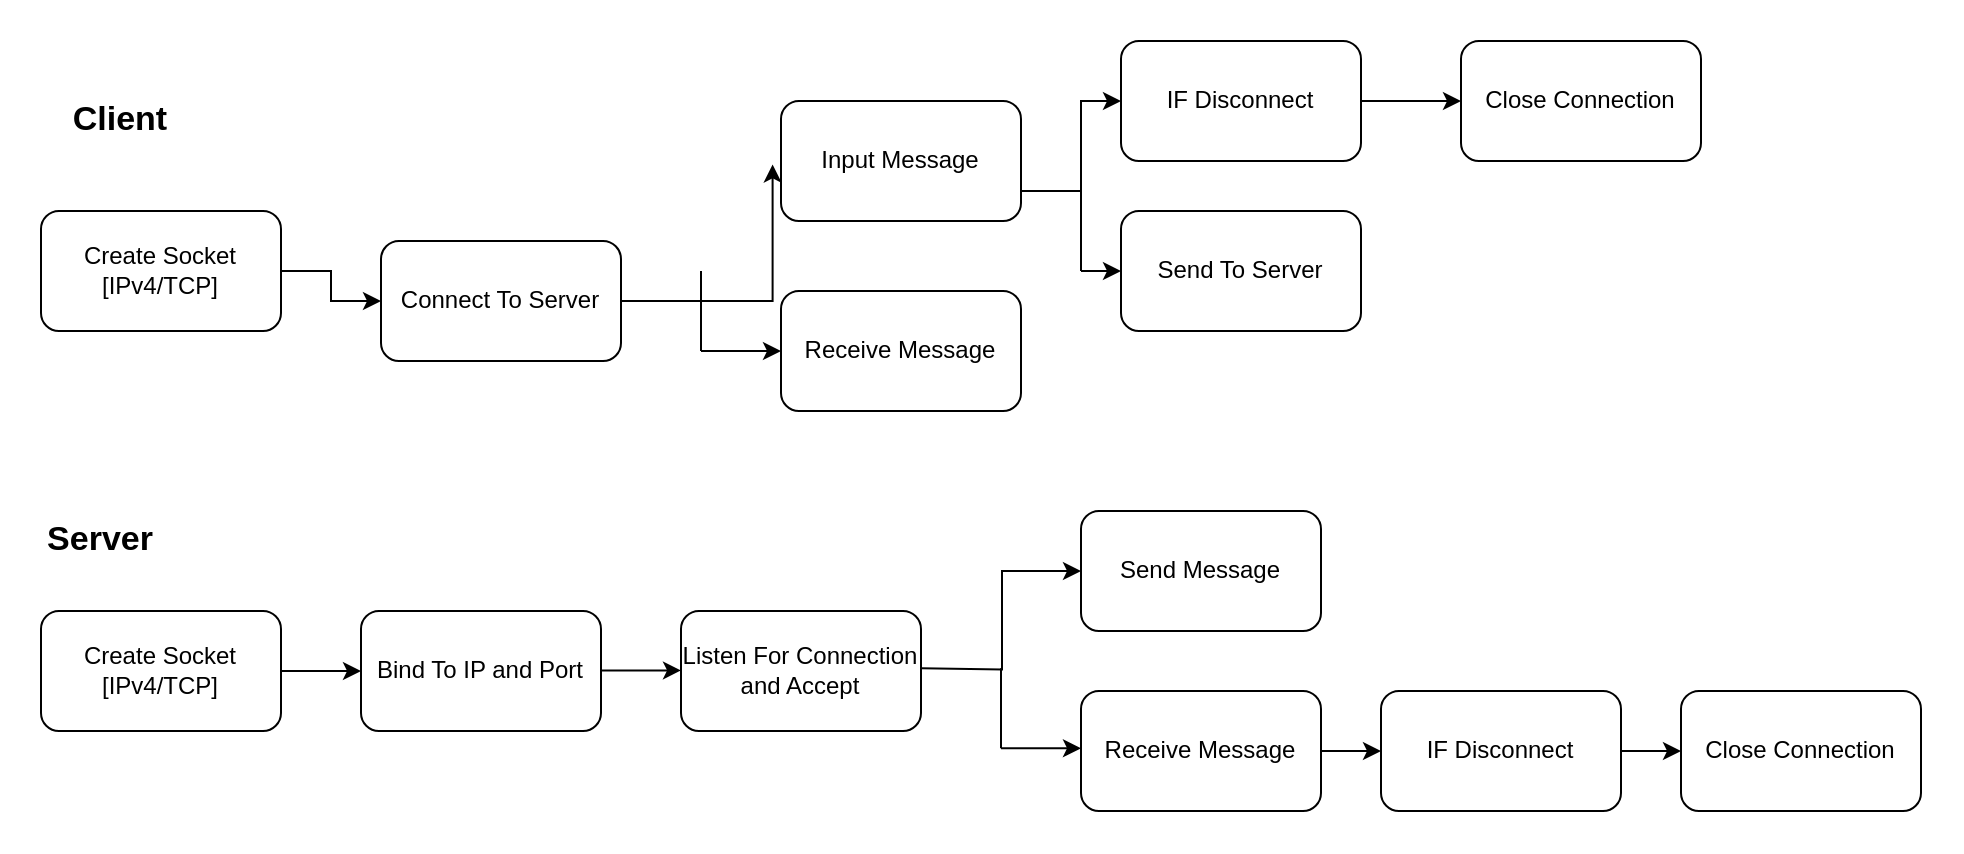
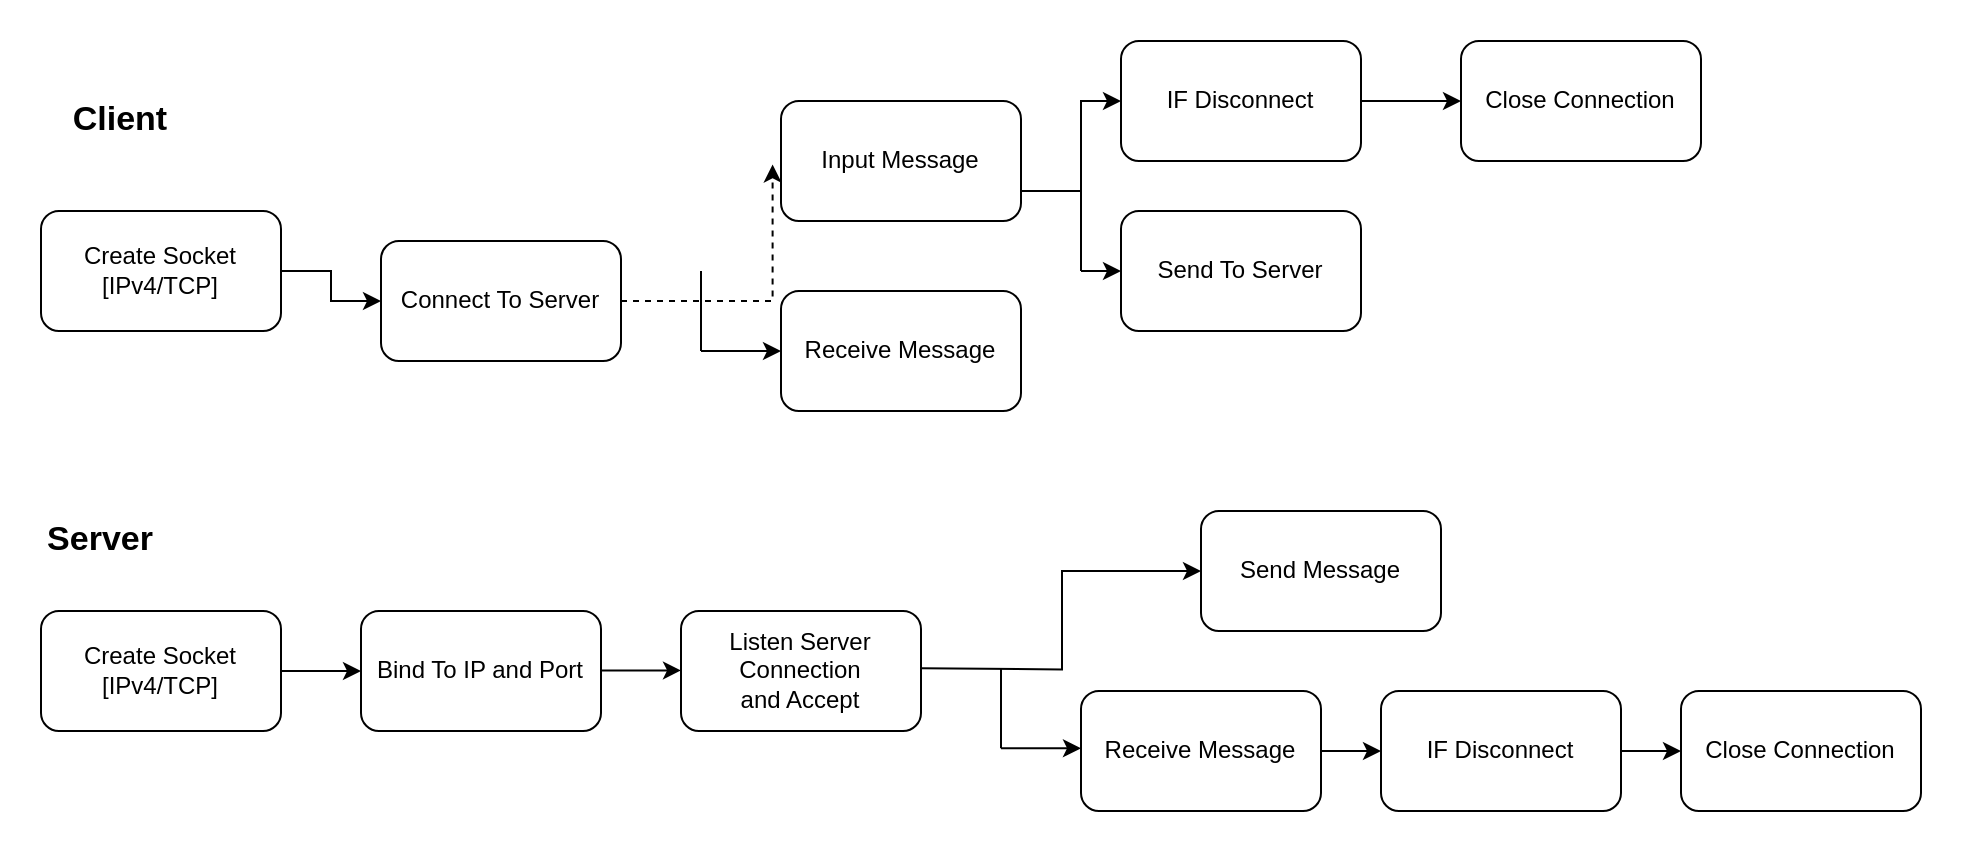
edge "Connect To Server" -> "Input Message": style solid -> dashed
node "Send Message": moved (1201, 571) -> (1321, 571)
node "Listen For Connection and Accept": label "Listen For Connection and Accept" -> "Listen Server Connection and Accept"
